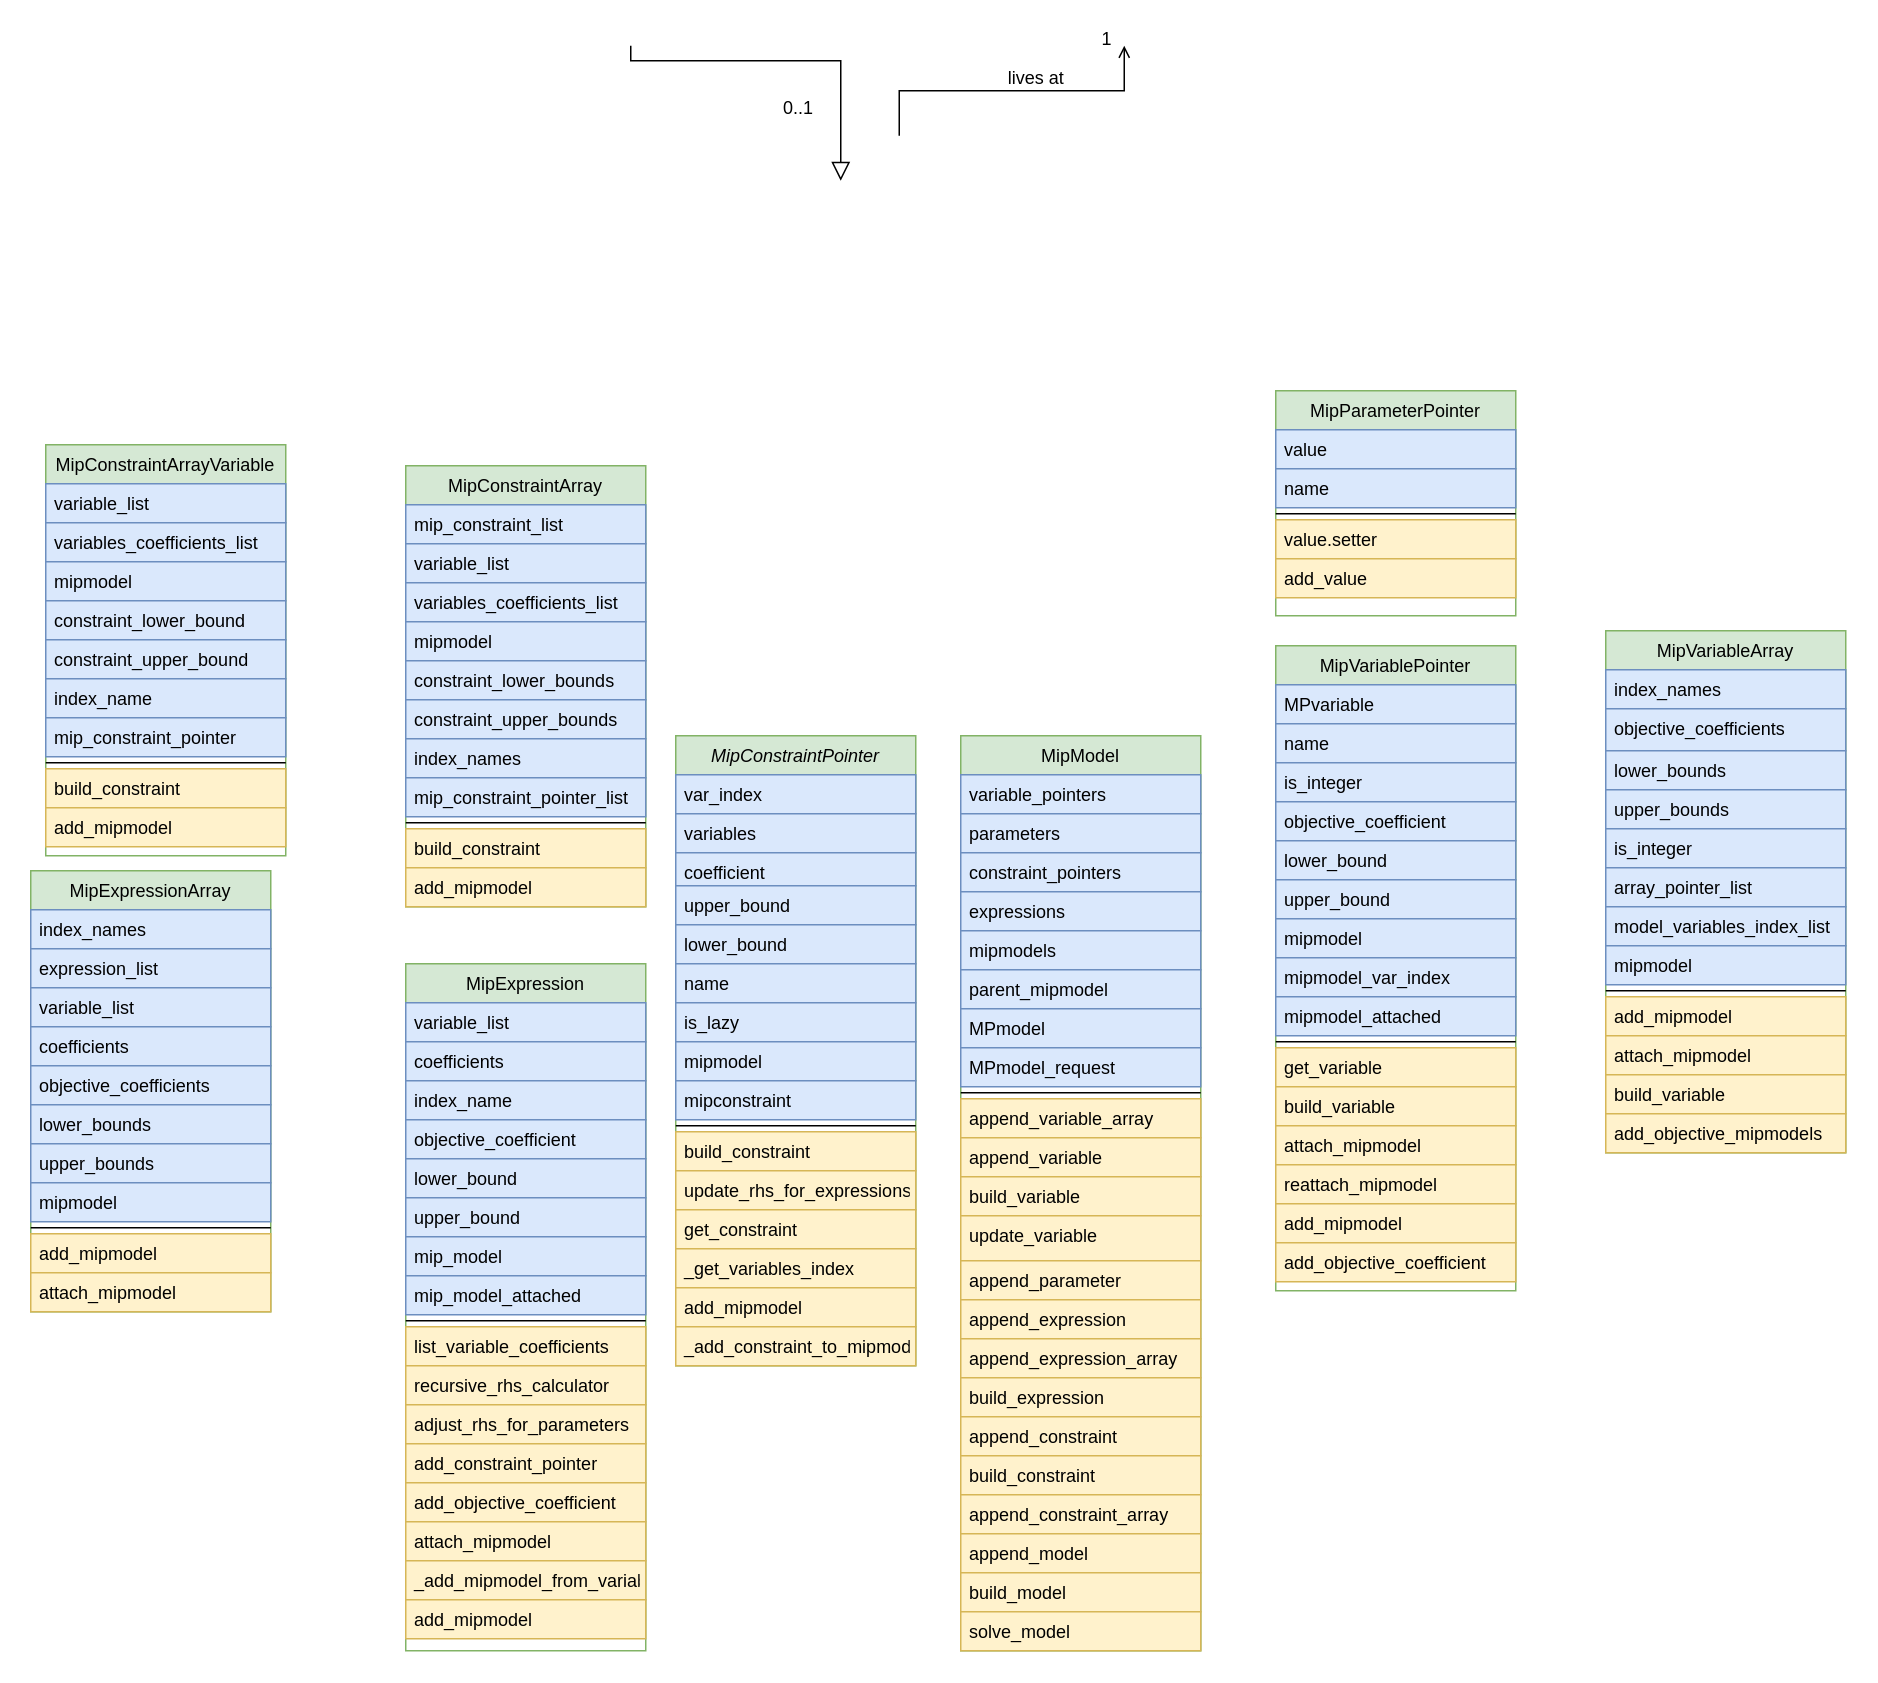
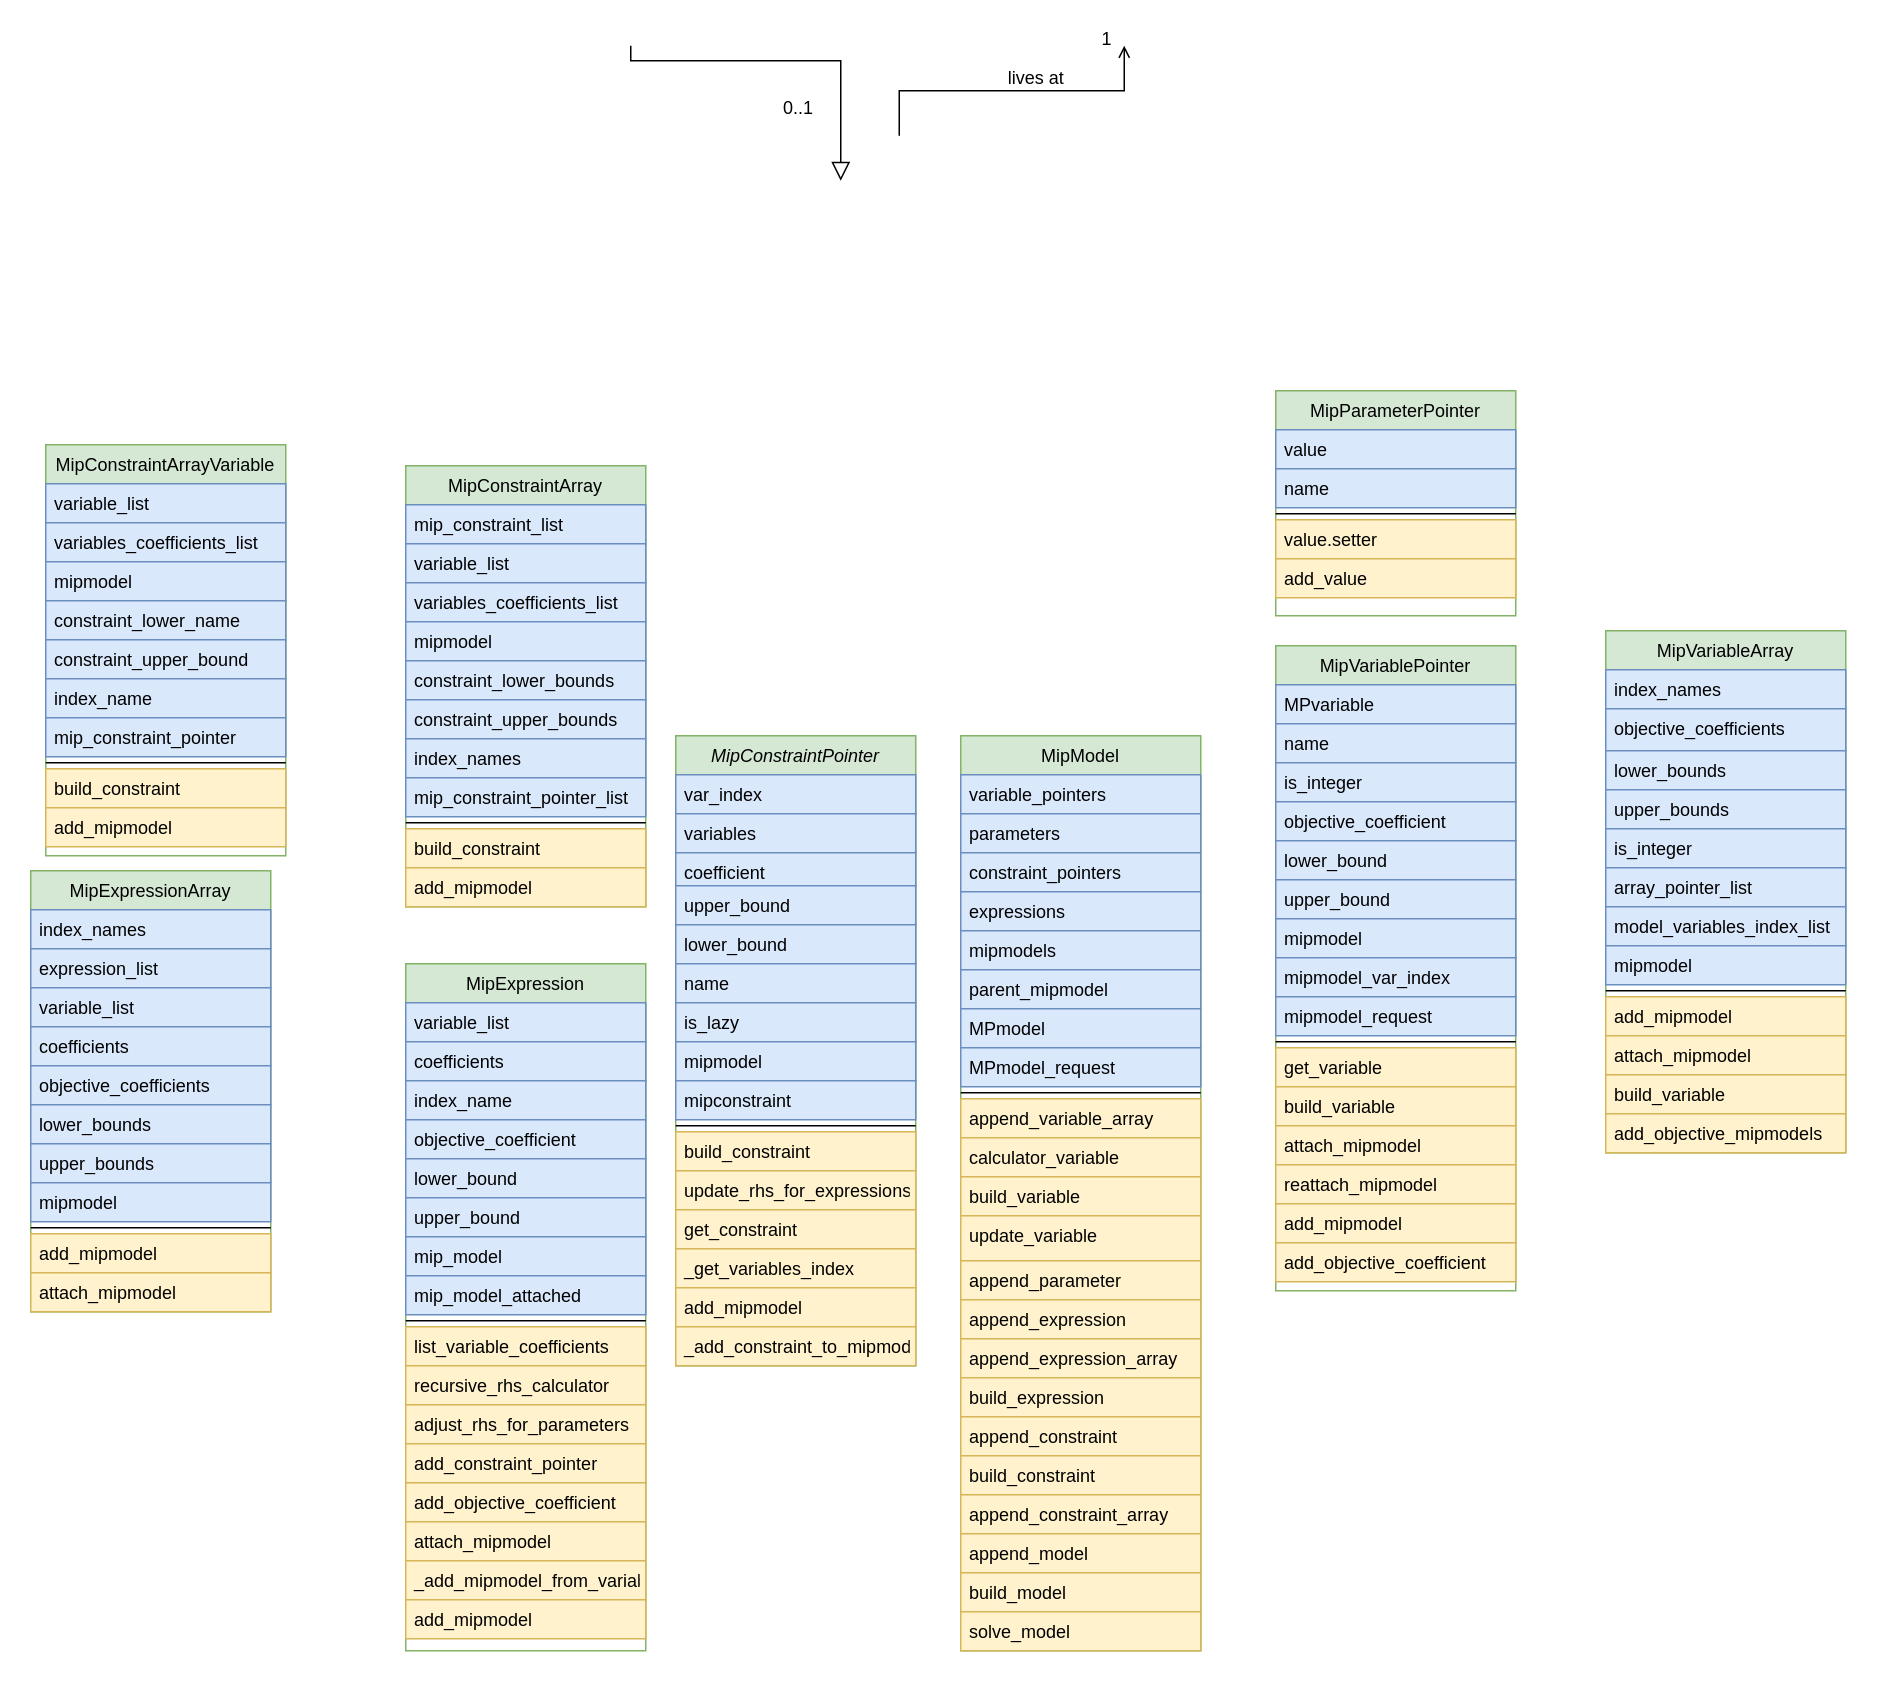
node "constraint_lower_bound": label "constraint_lower_bound" -> "constraint_lower_name"
node "mipmodel_attached": label "mipmodel_attached" -> "mipmodel_request"
node "append_variable": label "append_variable" -> "calculator_variable"
